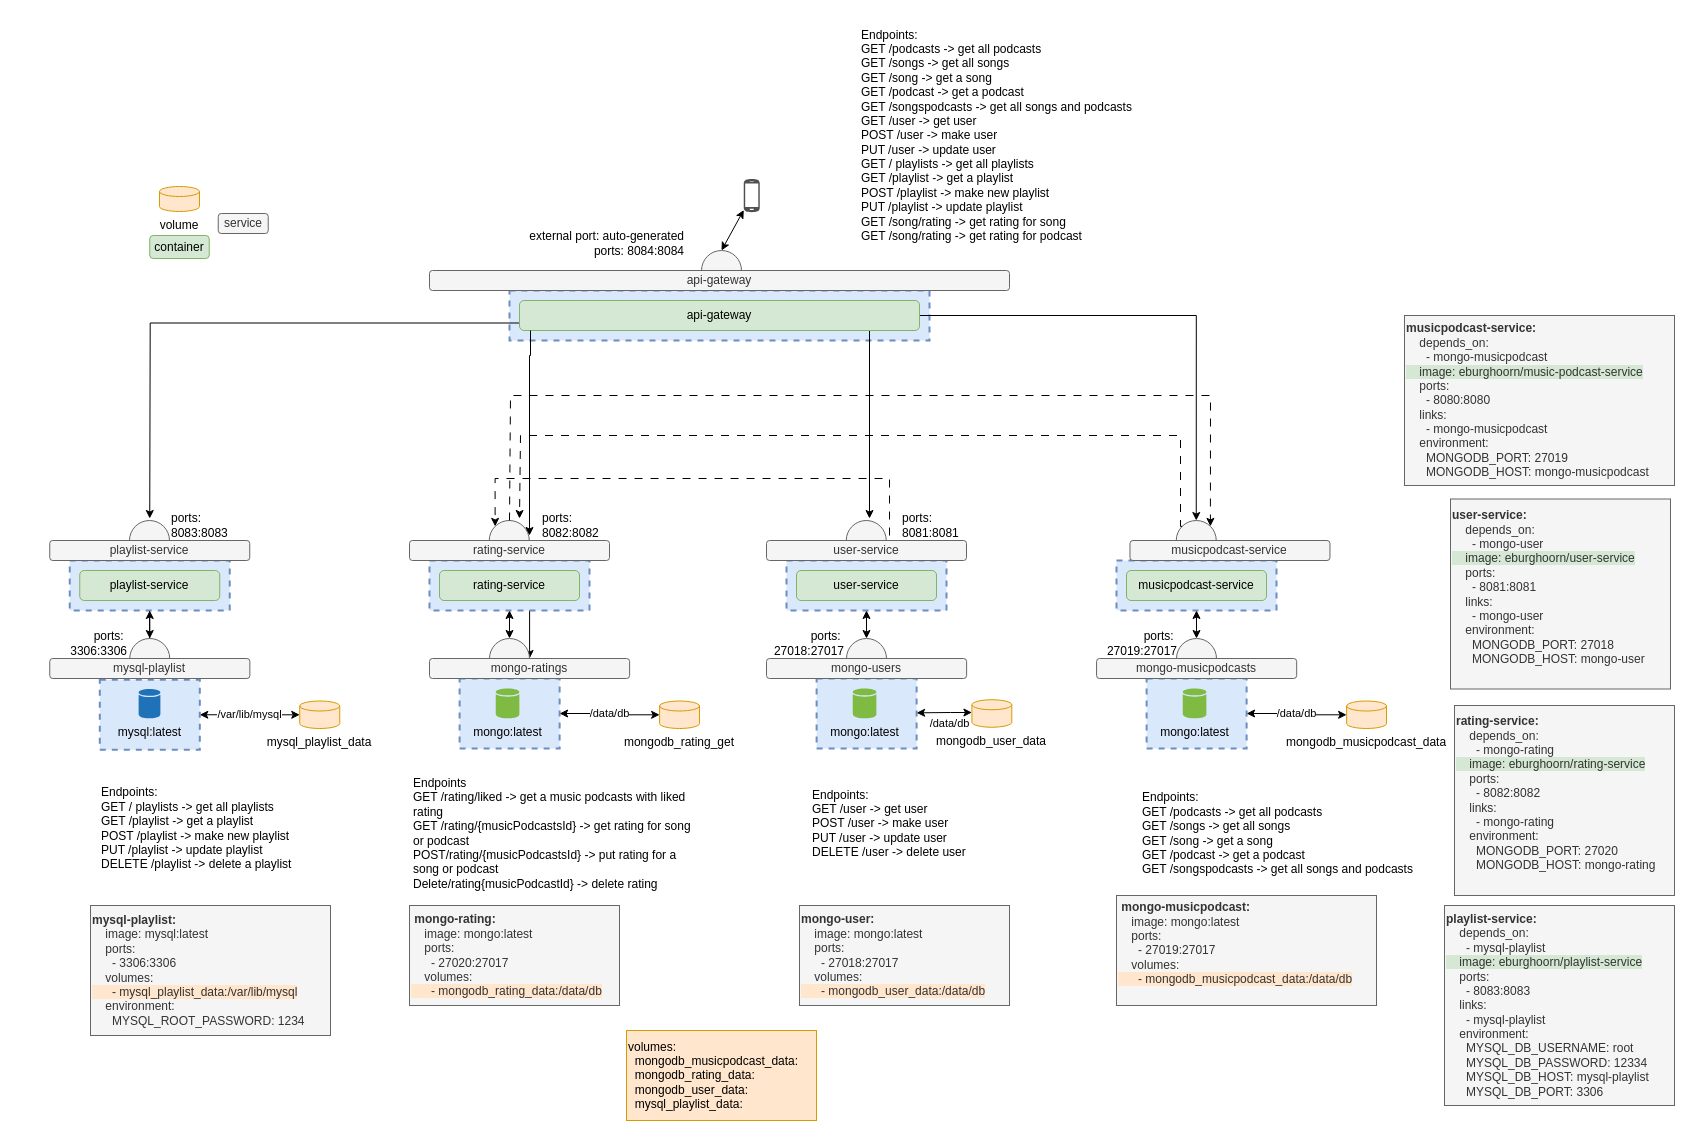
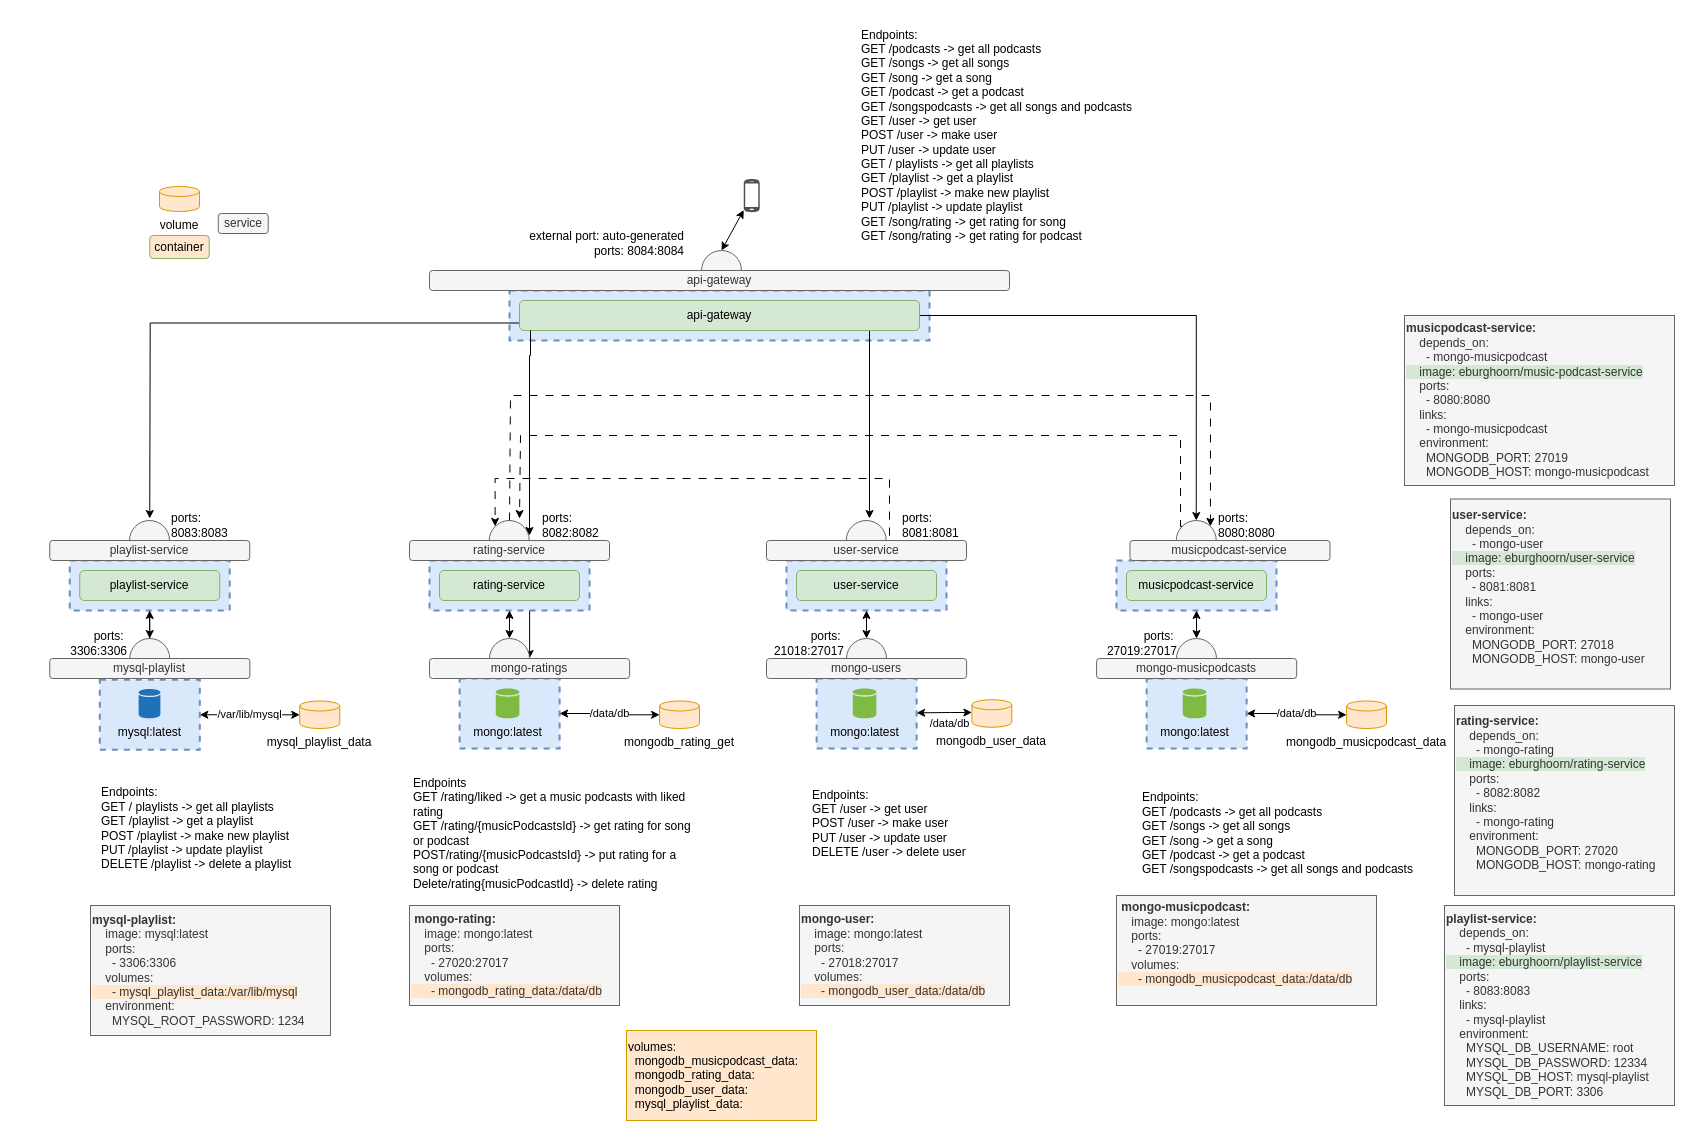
node "container": fillcolor #d5e8d4 -> #ffe6cc
node "ports: 8080:8080": added
node "ports: 27018:27017": label "ports: 27018:27017" -> "ports: 21018:27017"
